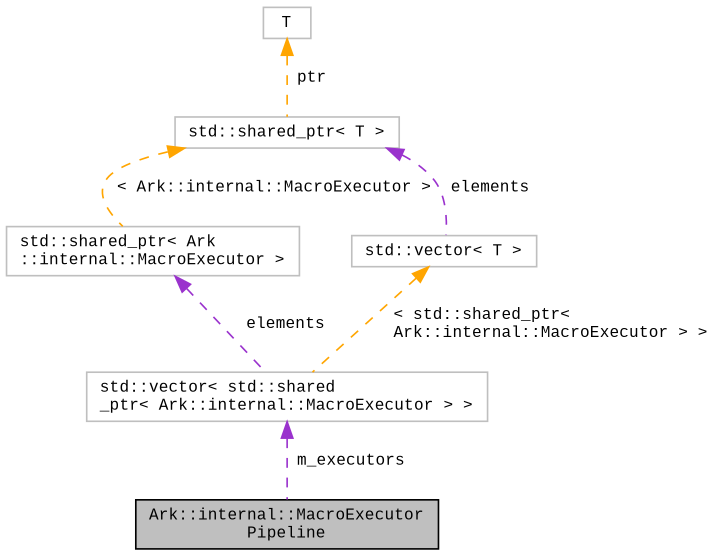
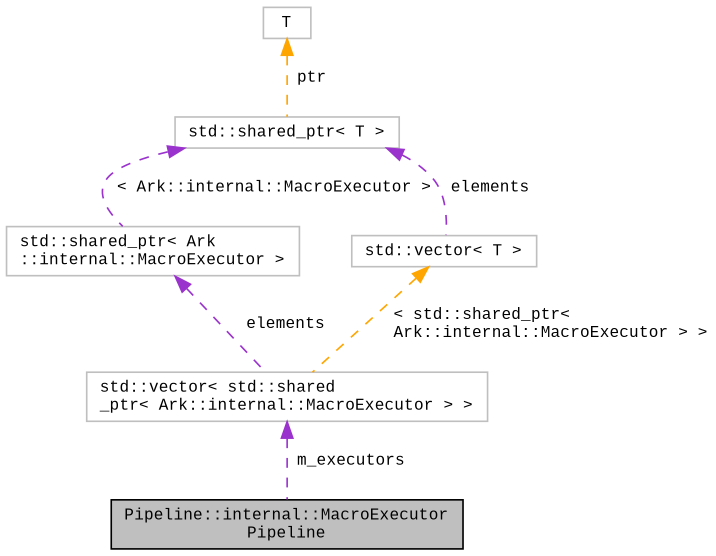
edge "std::shared_ptr< Ark ::internal::MacroExecutor >" -> "std::shared_ptr< T >": color orange -> darkorchid3
node "Ark::internal::MacroExecutor Pipeline": label "Ark::internal::MacroExecutor Pipeline" -> "Pipeline::internal::MacroExecutor Pipeline"
